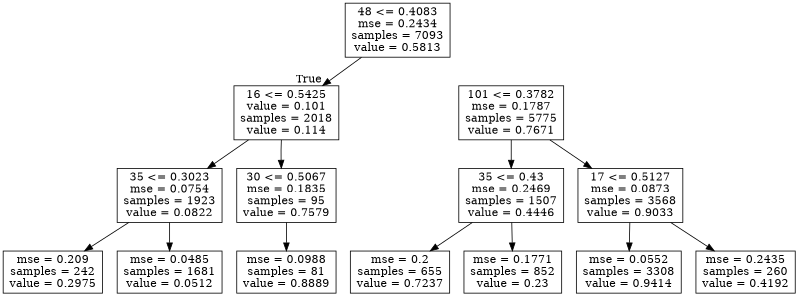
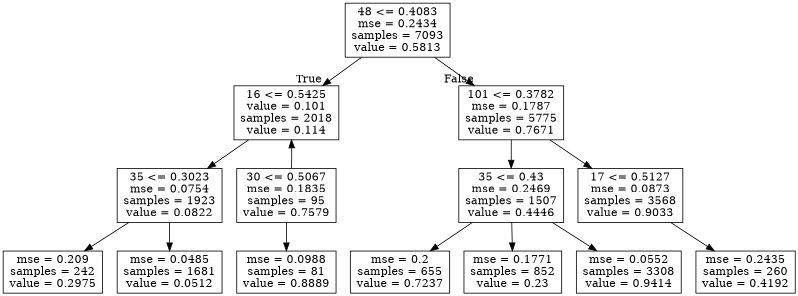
edge "48 <= 0.4083 mse = 0.2434 samples = 7093 value = 0.5813" -> "101 <= 0.3782 mse = 0.1787 samples = 5775 value = 0.7671": added
edge "16 <= 0.5425 value = 0.101 samples = 2018 value = 0.114" -> "30 <= 0.5067 mse = 0.1835 samples = 95 value = 0.7579": reversed
edge "17 <= 0.5127 mse = 0.0873 samples = 3568 value = 0.9033" -> "mse = 0.0552 samples = 3308 value = 0.9414": now "35 <= 0.43 mse = 0.2469 samples = 1507 value = 0.4446" -> "mse = 0.0552 samples = 3308 value = 0.9414"
